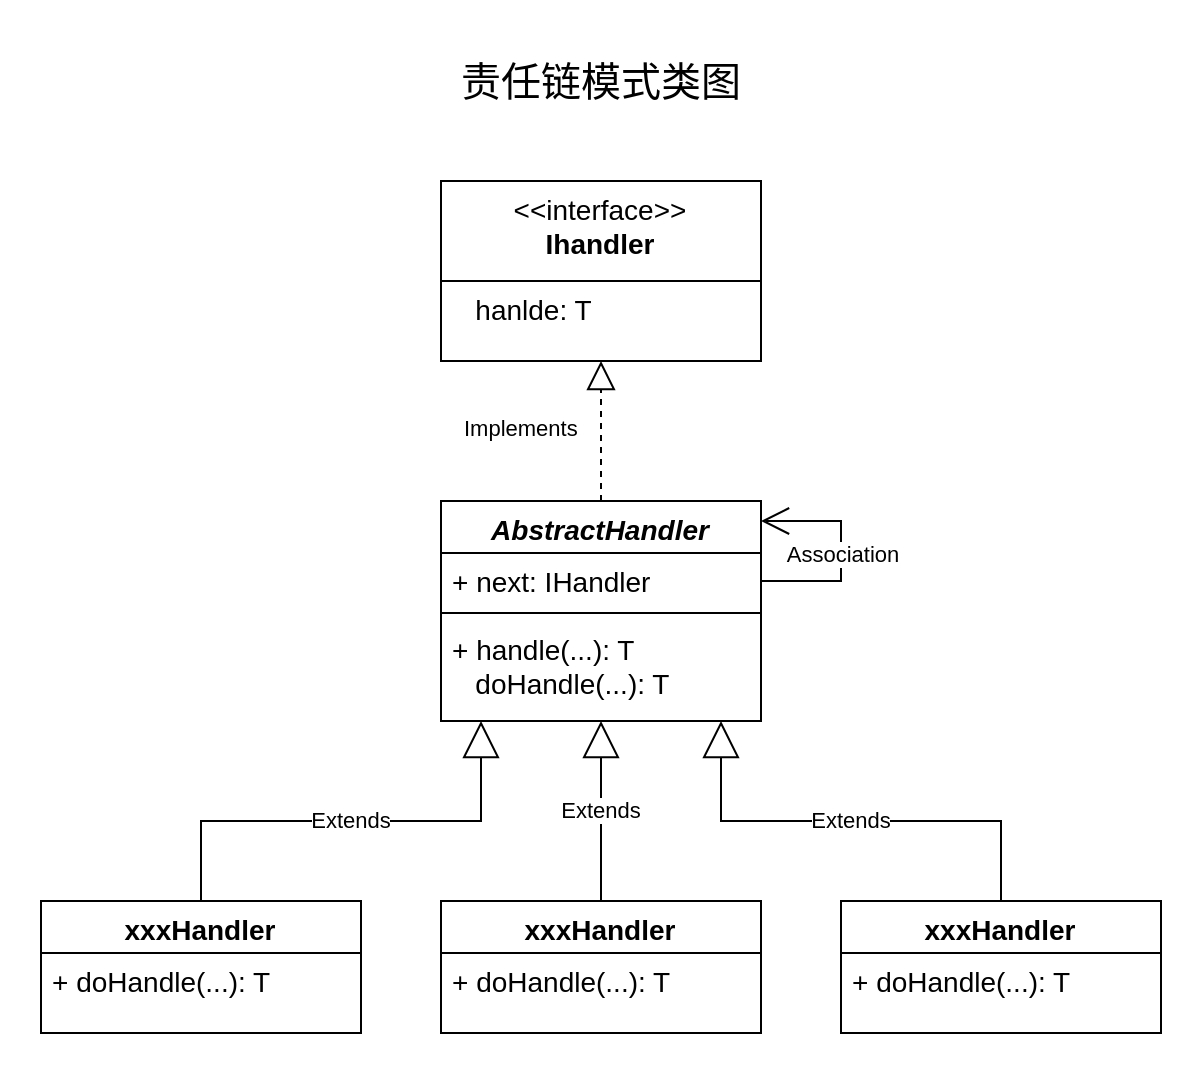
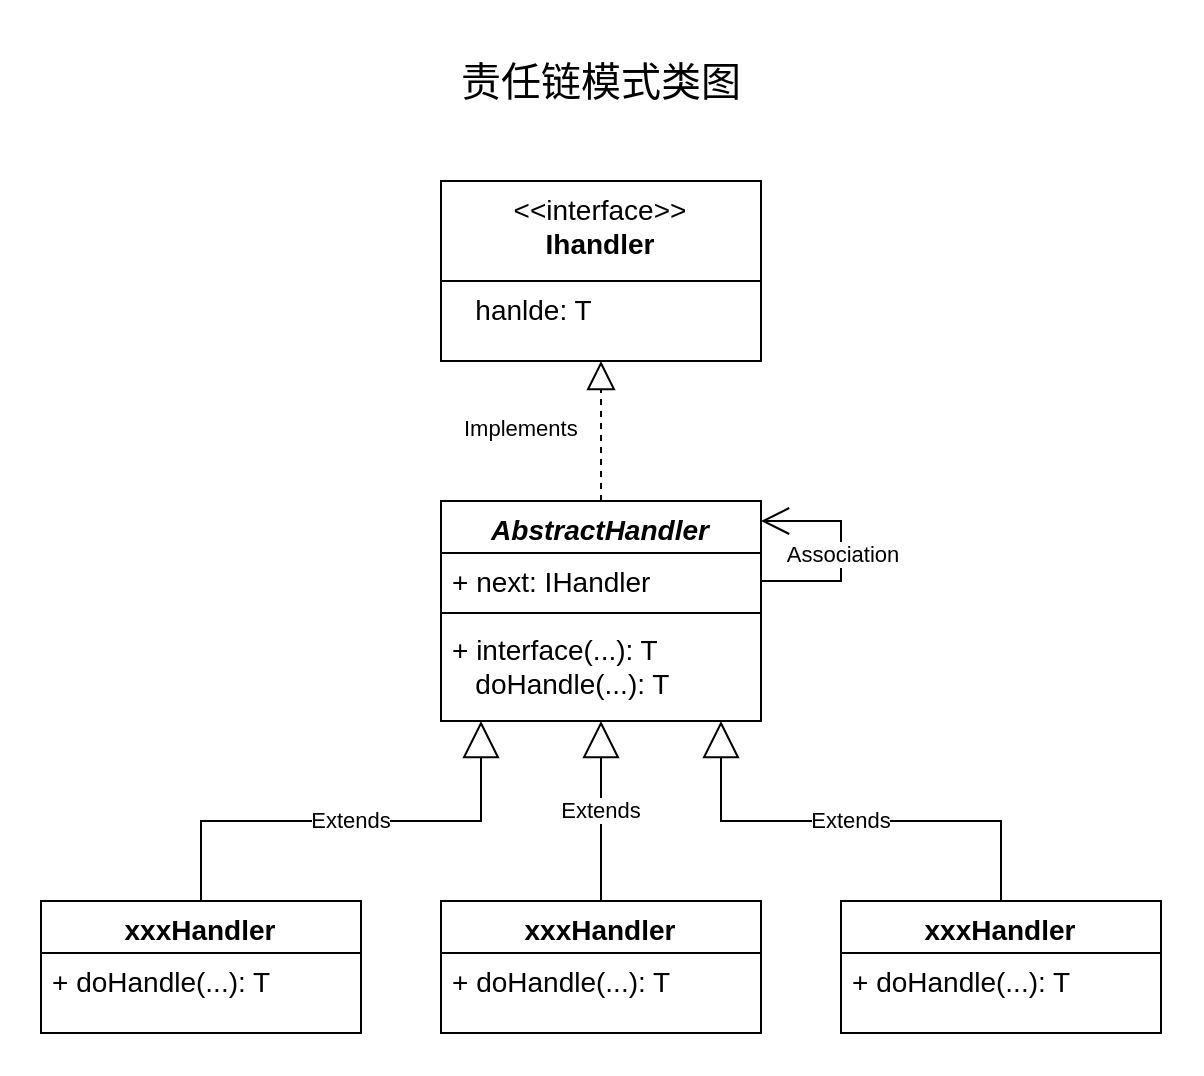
node "+ handle(...): T doHandle(...): T": label "+ handle(...): T doHandle(...): T" -> "+ interface(...): T doHandle(...): T"
